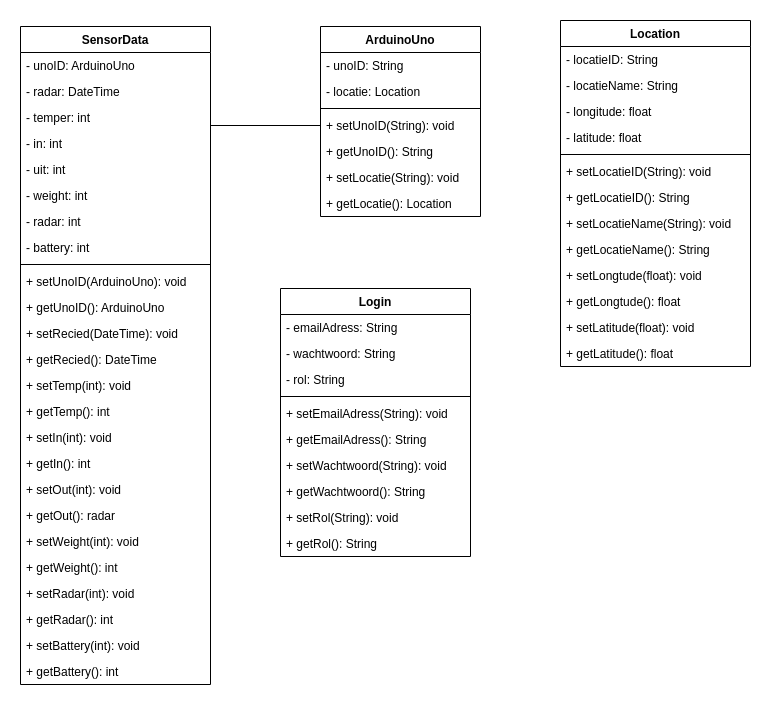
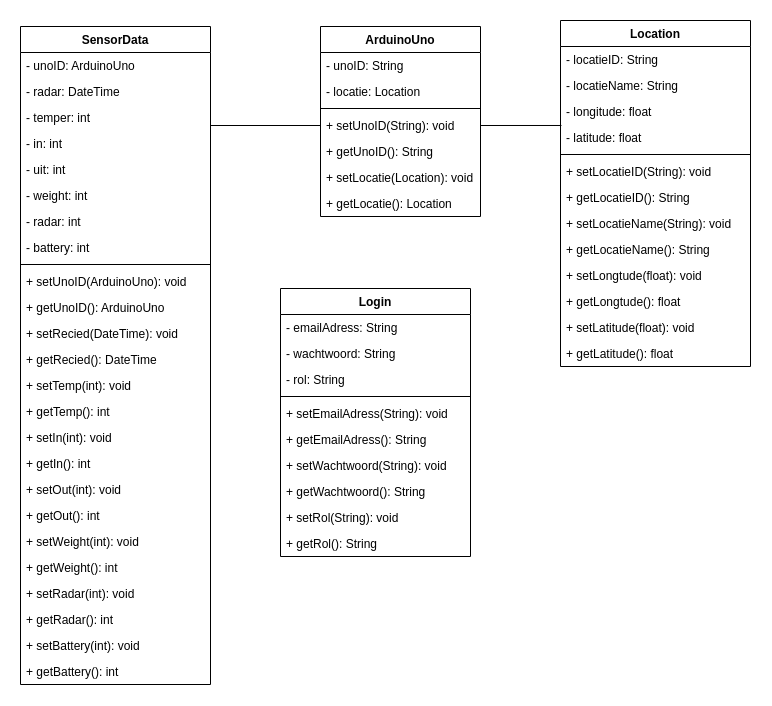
edge "+ setUnoID(String): void" -- "- latitude: float": added
node "+ setLocatie(String): void": label "+ setLocatie(String): void" -> "+ setLocatie(Location): void"
node "+ getOut(): radar": label "+ getOut(): radar" -> "+ getOut(): int"
